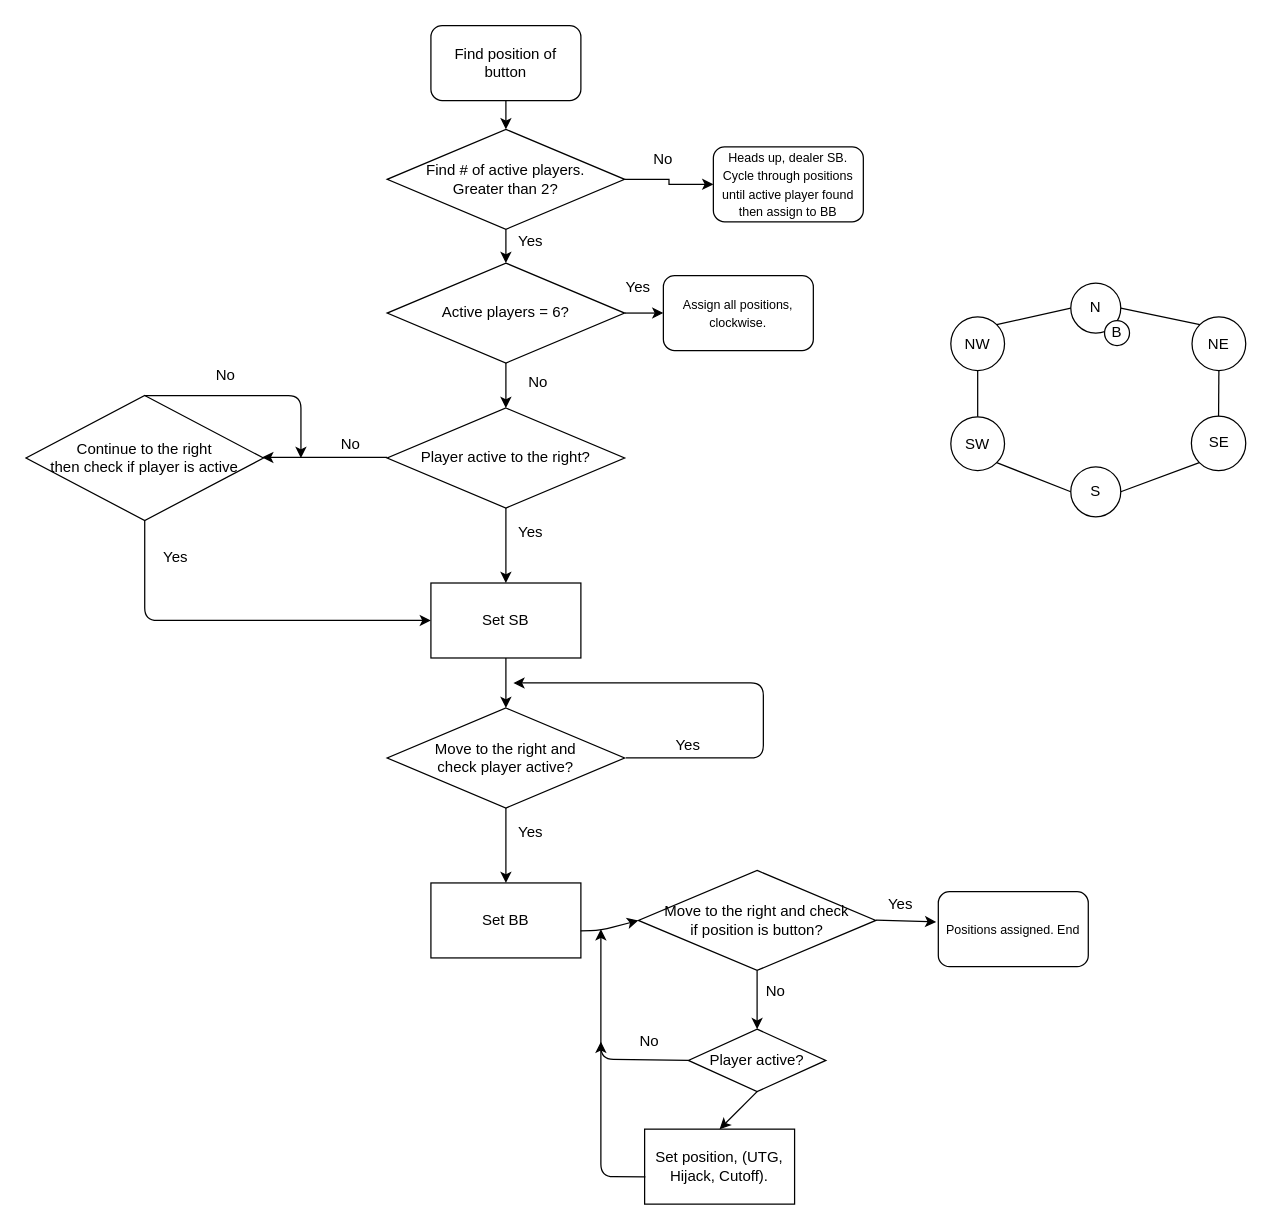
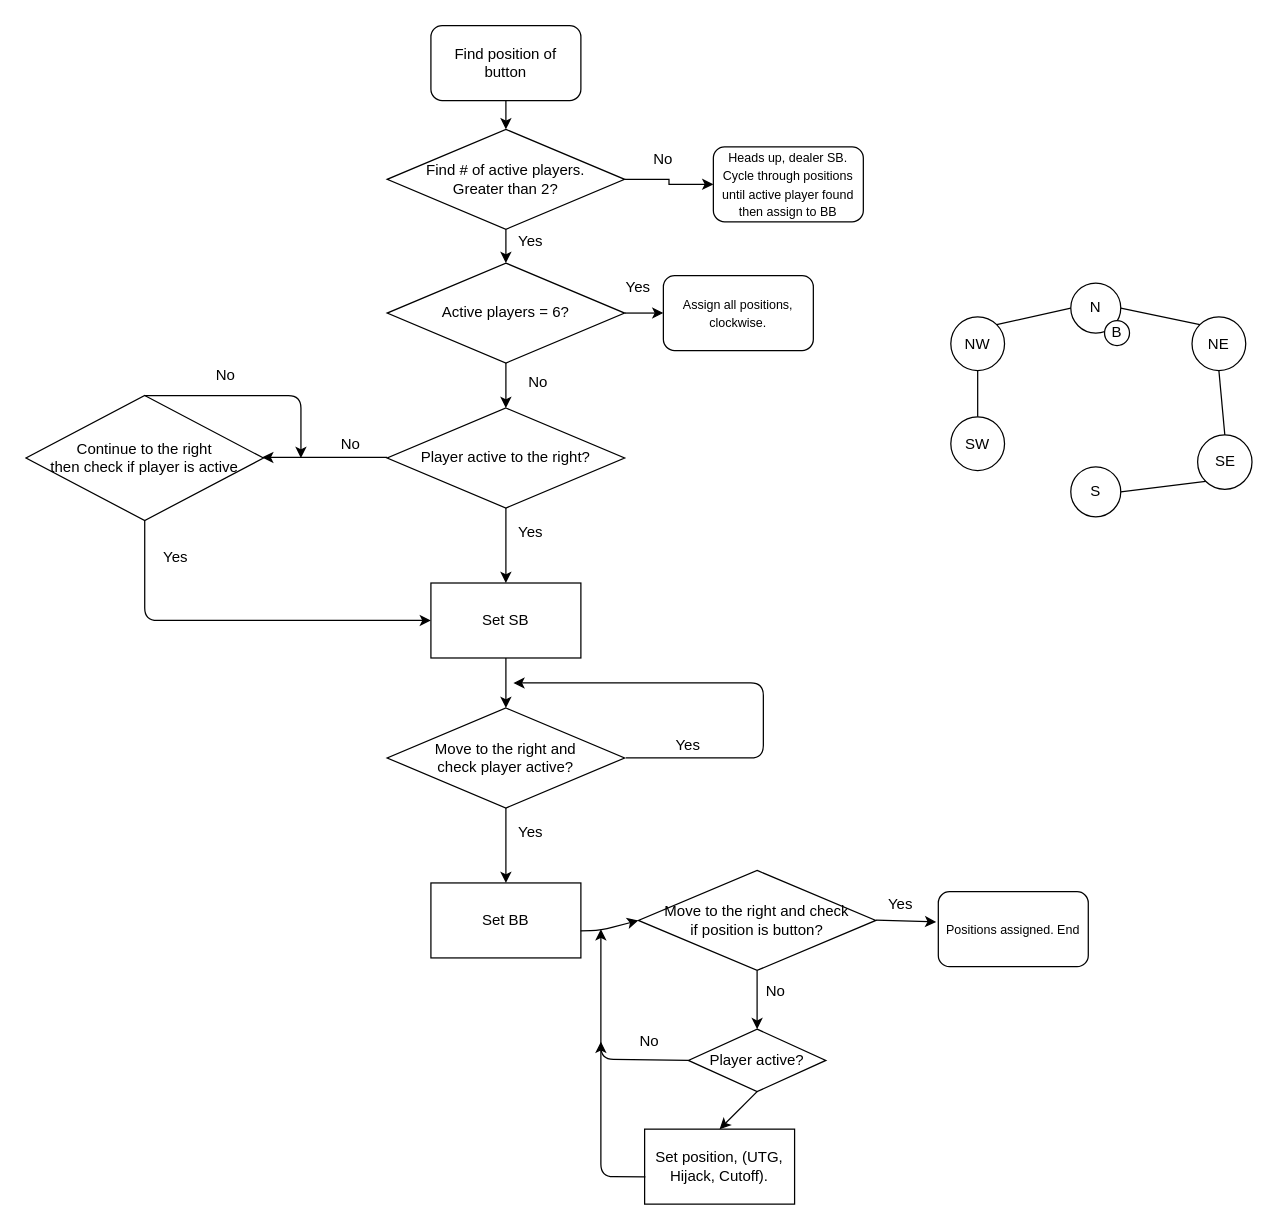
node "SE": moved (1218, 443) -> (1225, 462)
edge "SW" -- "S": removed
